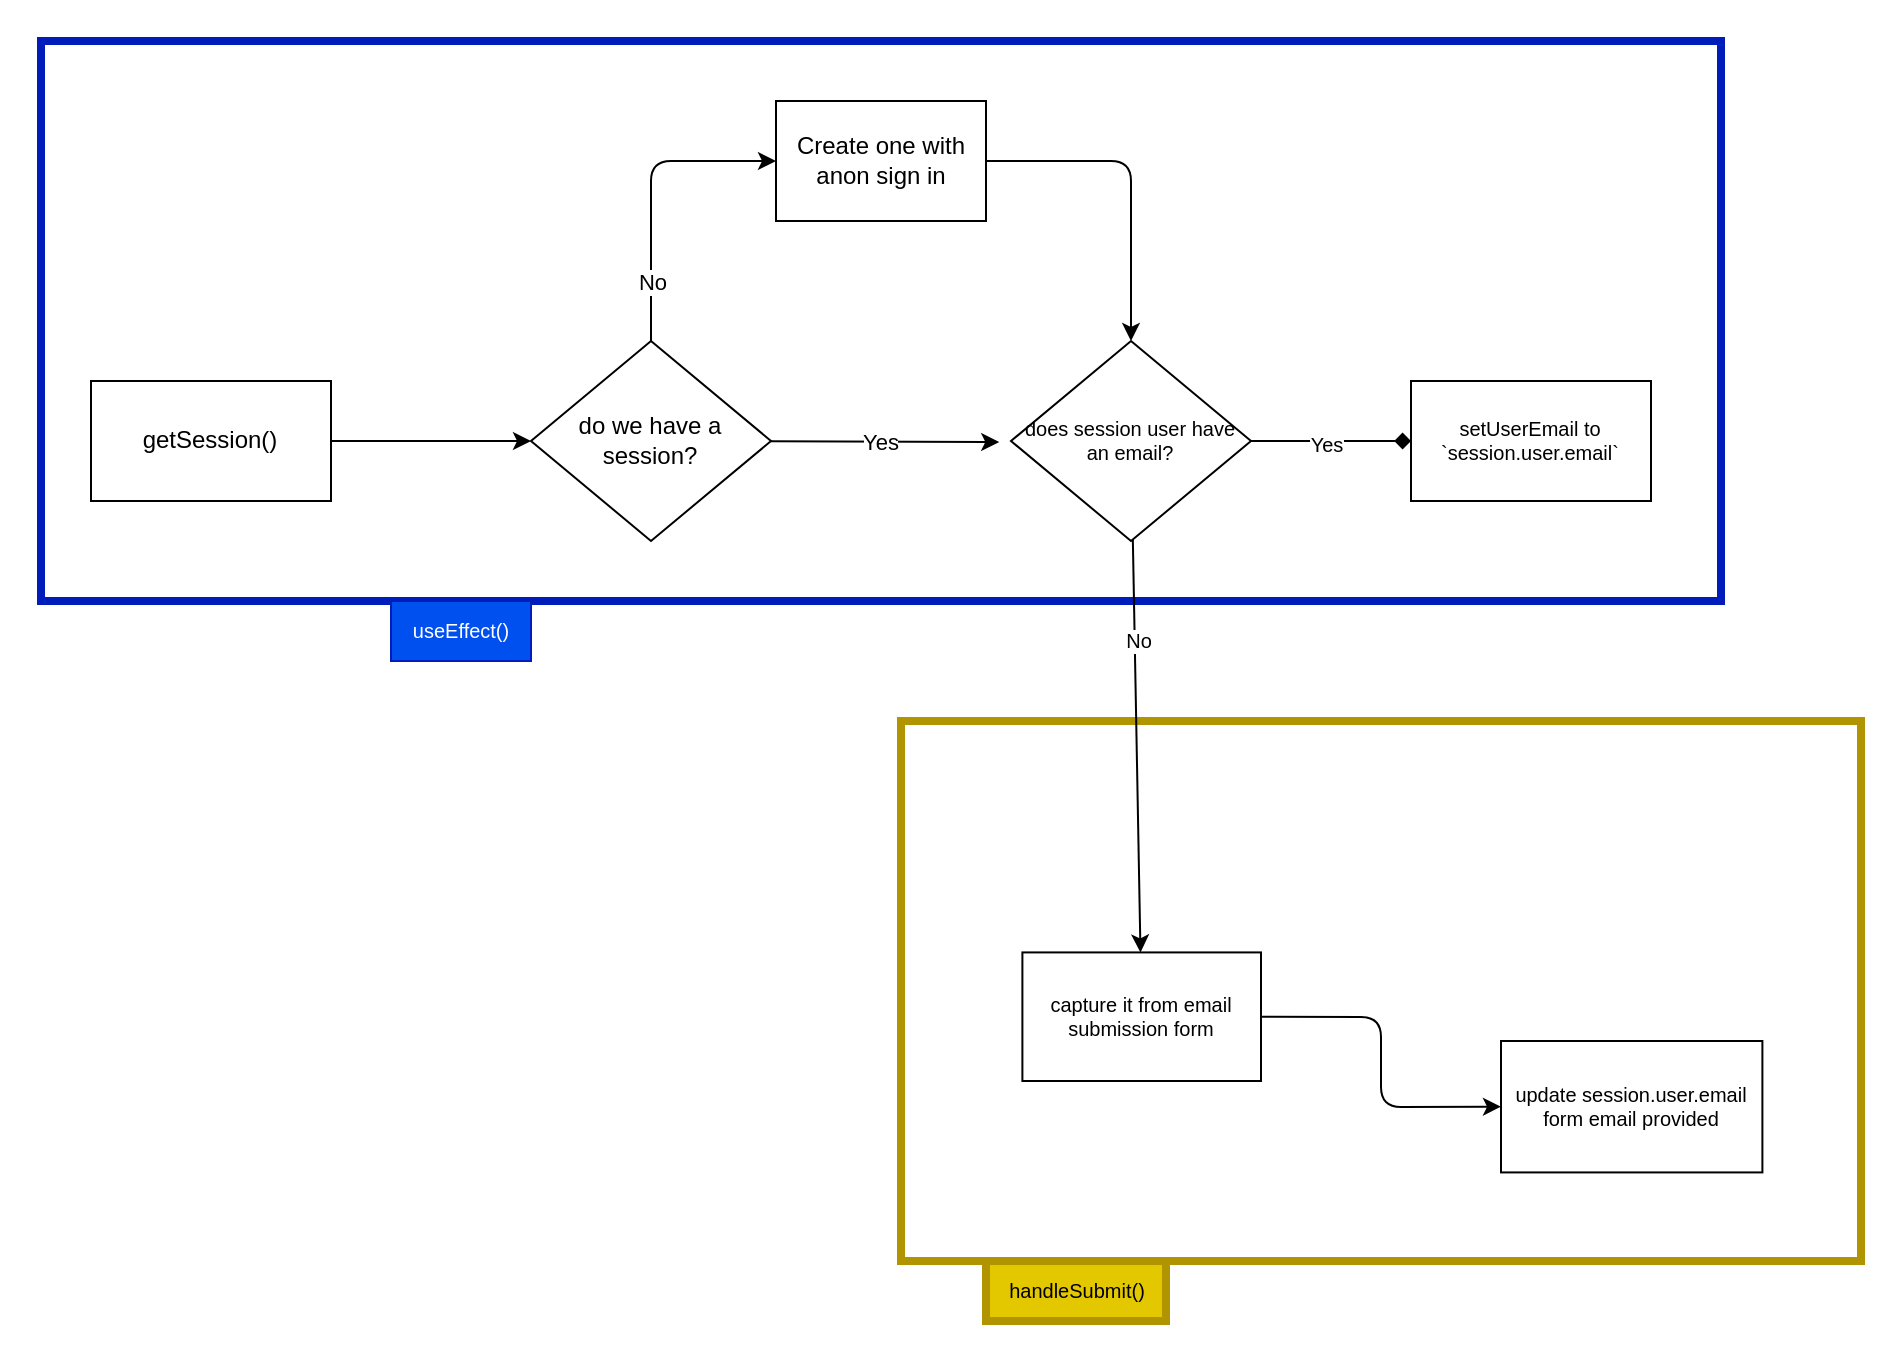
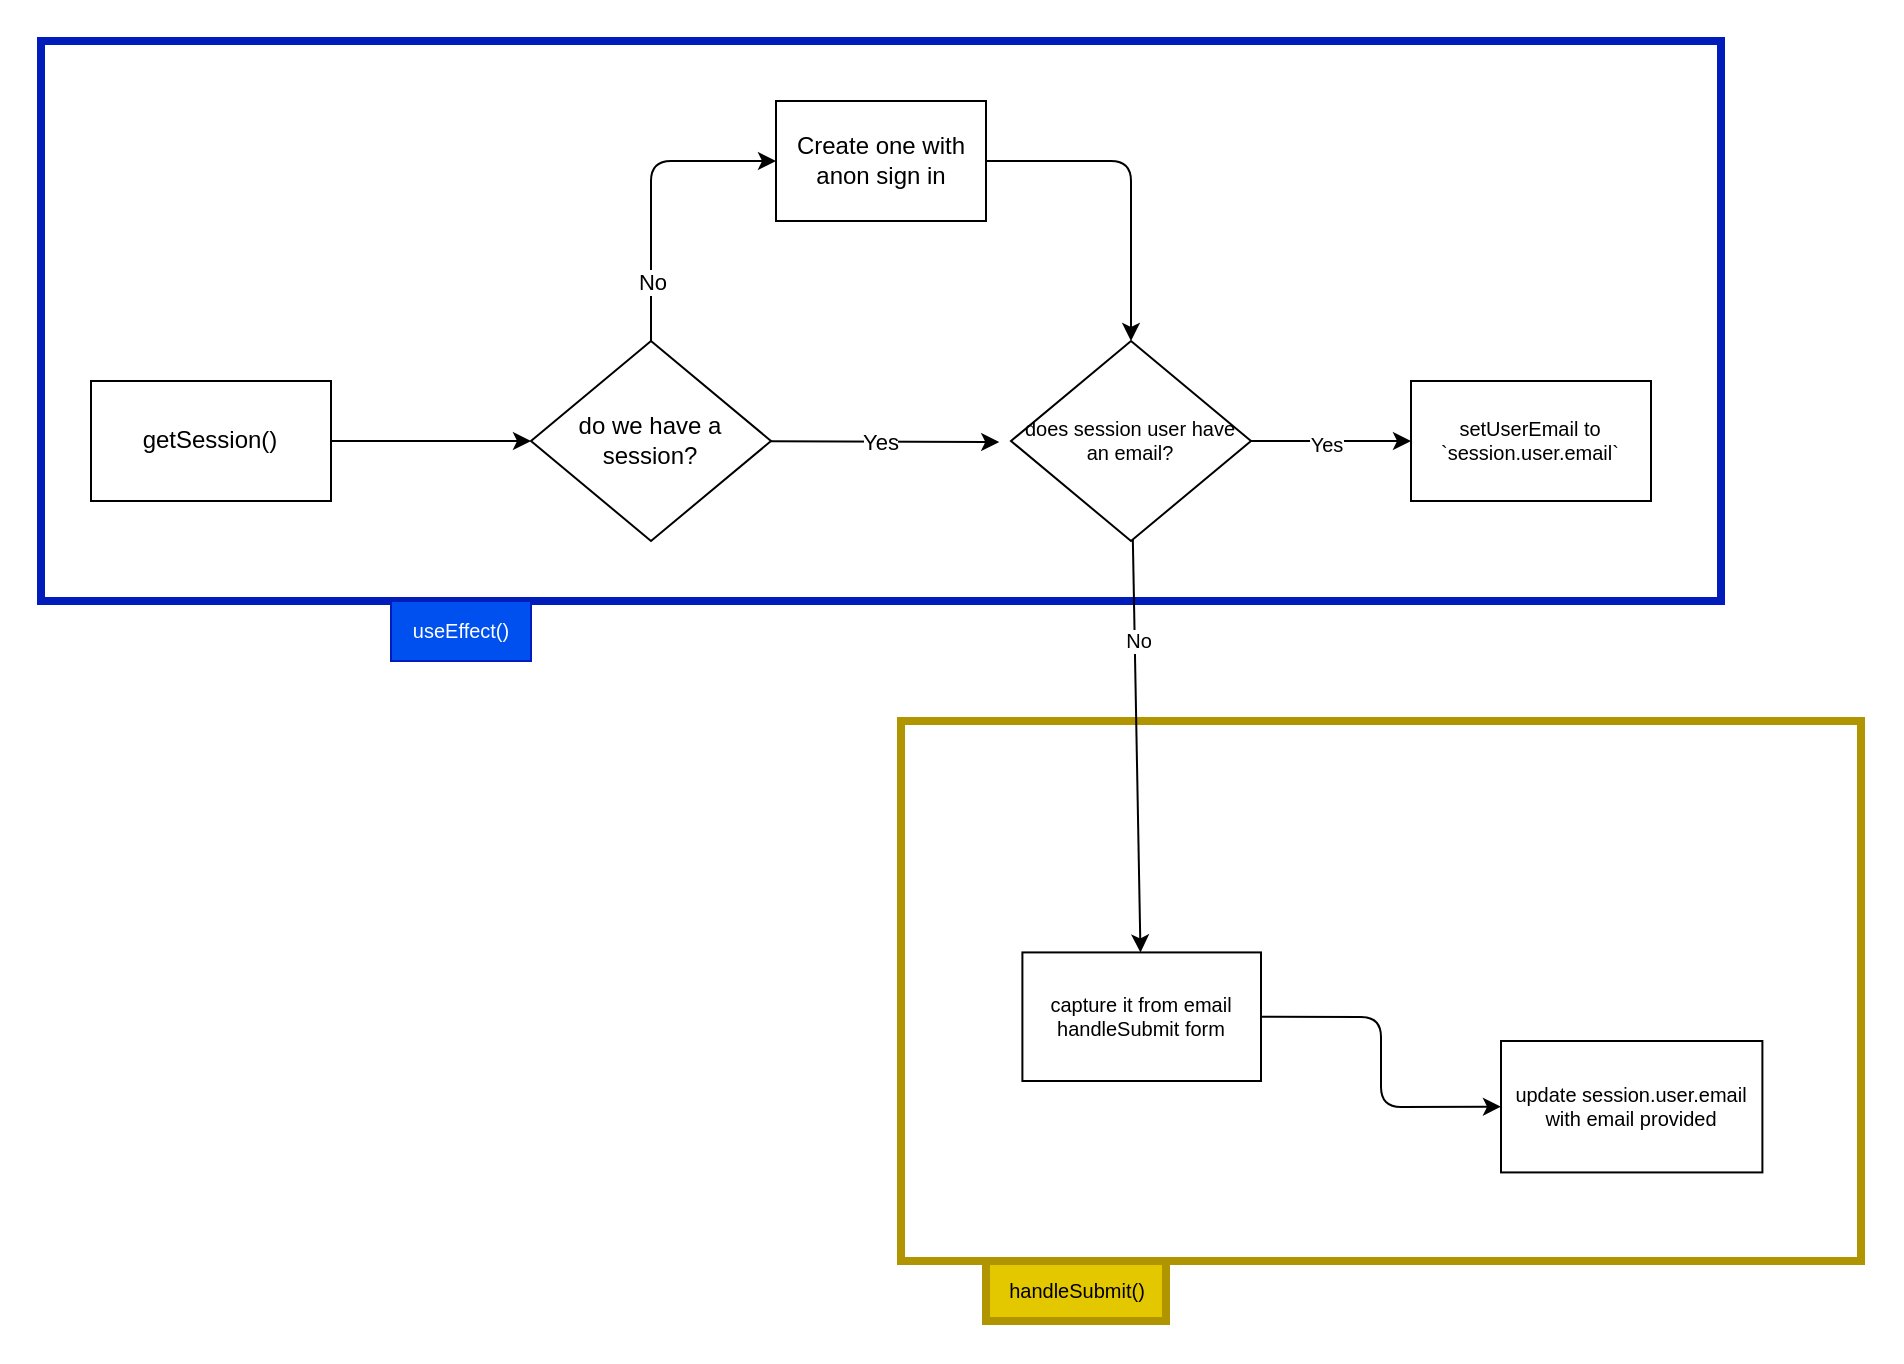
edge "does session user have an email?" -> "setUserEmail to `session.user.email`": arrowhead diamond -> classic
node "capture it from email submission form": label "capture it from email submission form" -> "capture it from email handleSubmit form"
node "update session.user.email form email provided": label "update session.user.email form email provided" -> "update session.user.email with email provided"
